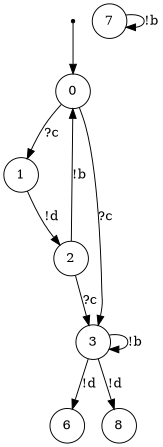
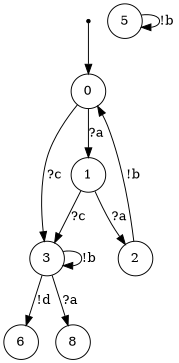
node "7": label "7" -> "5"
edge "0" -> "1": label "?c" -> "?a"
edge "1" -> "2": label "!d" -> "?a"
edge "2" -> "3": now "1" -> "3"
edge "3" -> "8": label "!d" -> "?a"
